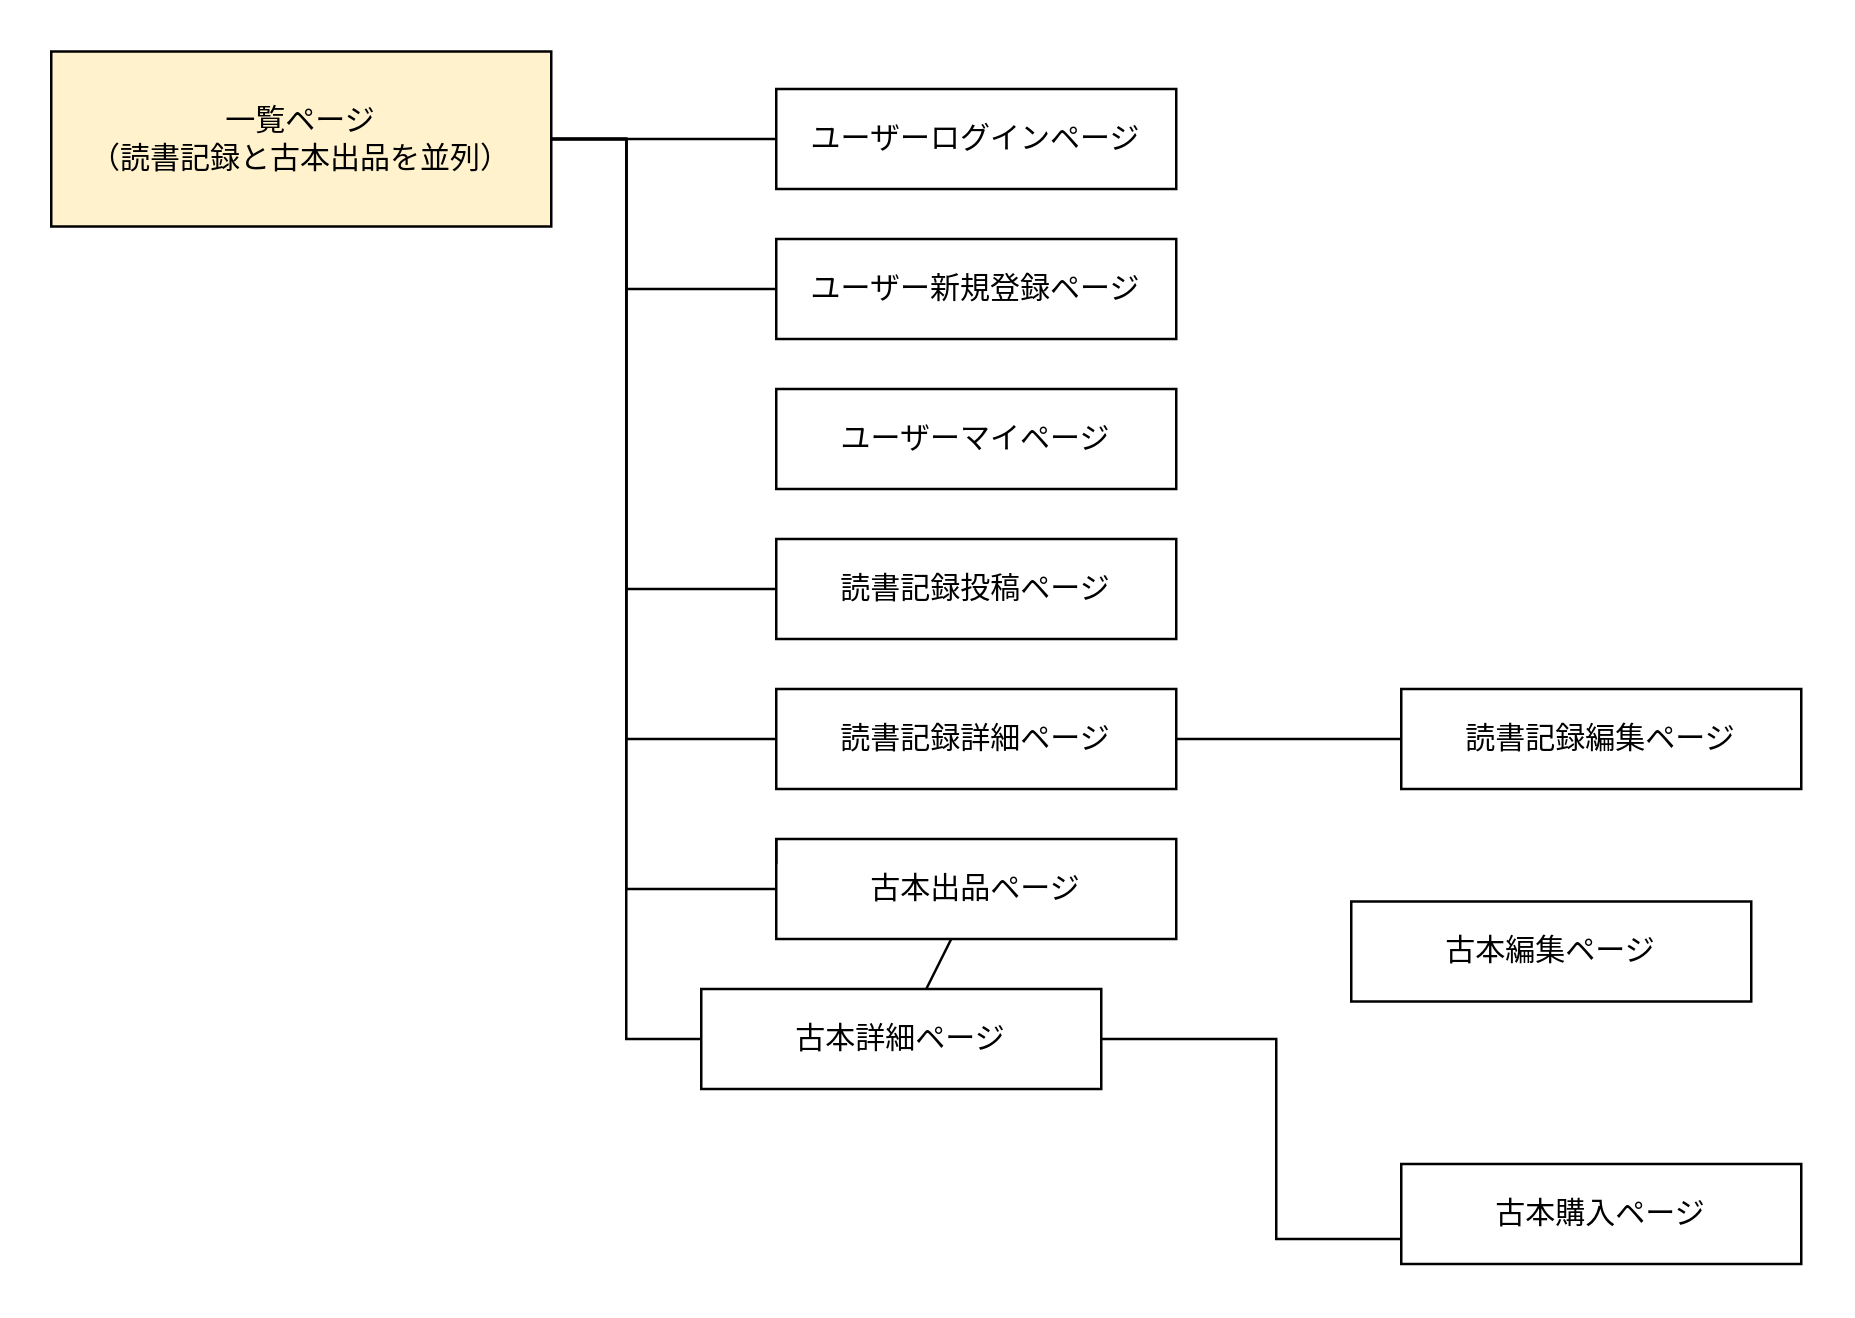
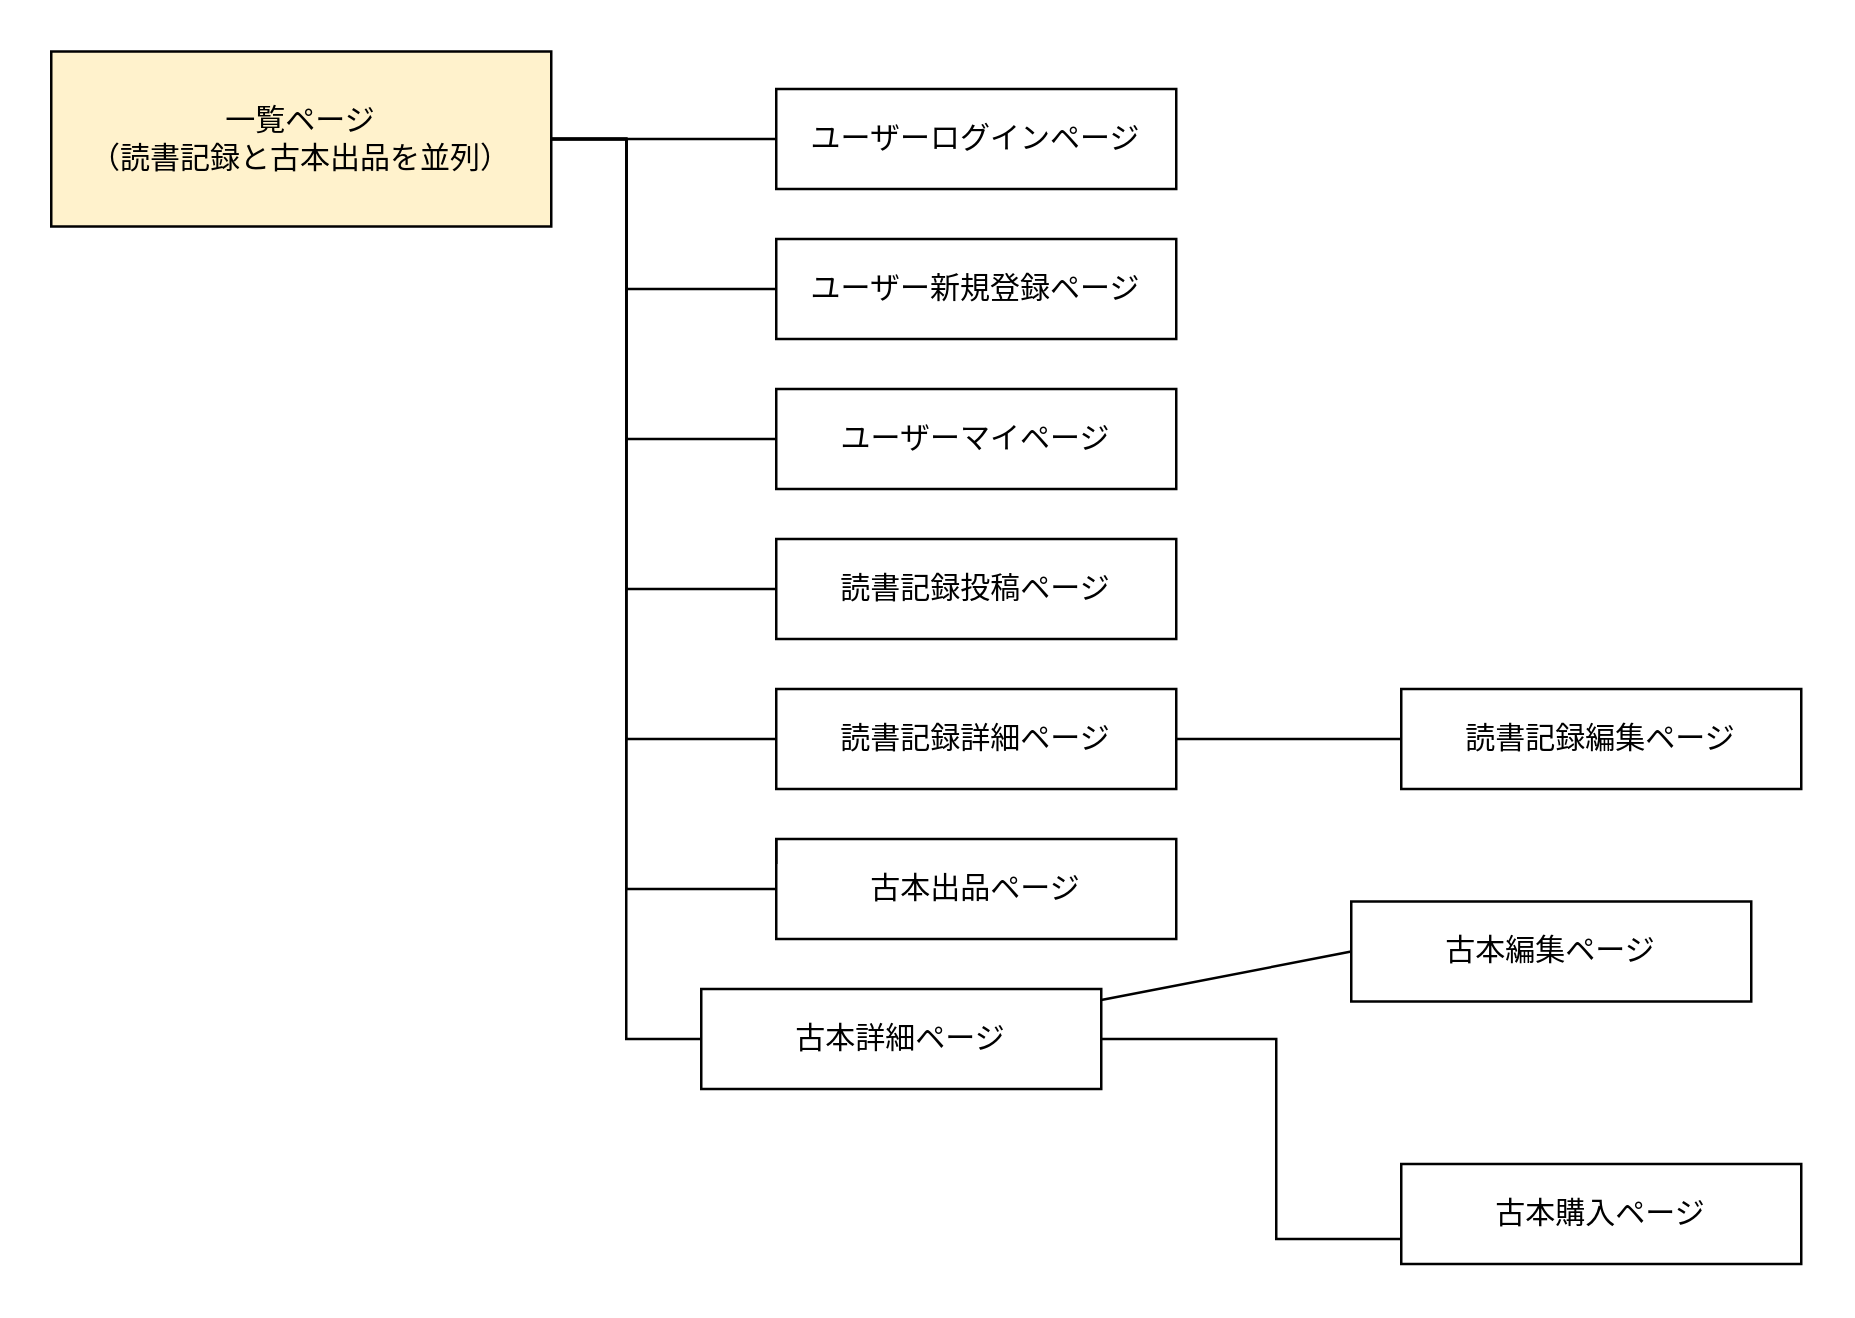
edge "一覧ページ （読書記録と古本出品を並列）" -- "ユーザーマイページ": added
edge "古本出品ページ" -- "古本詳細ページ": now "古本編集ページ" -- "古本詳細ページ"
